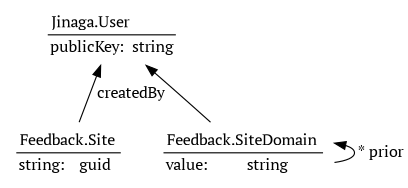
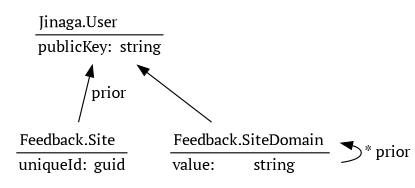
edge "Feedback.Site" -> "Jinaga.User": label " createdBy" -> " prior"
node "Feedback.Site": text "string:" -> "uniqueId:"
